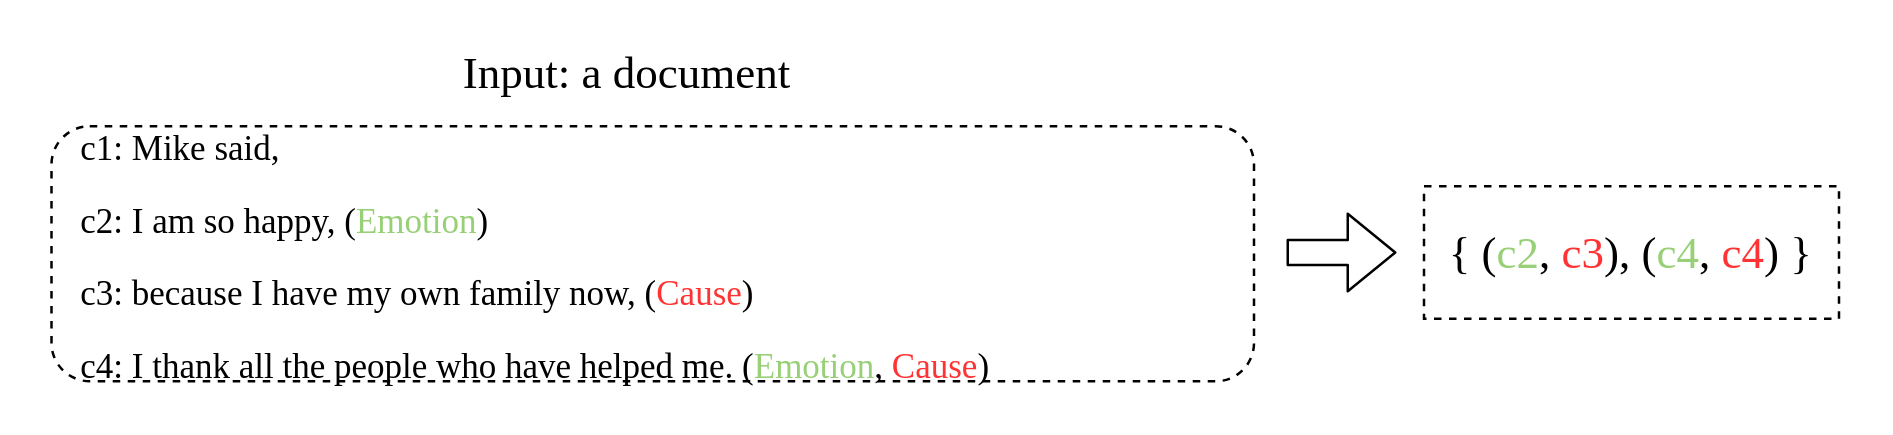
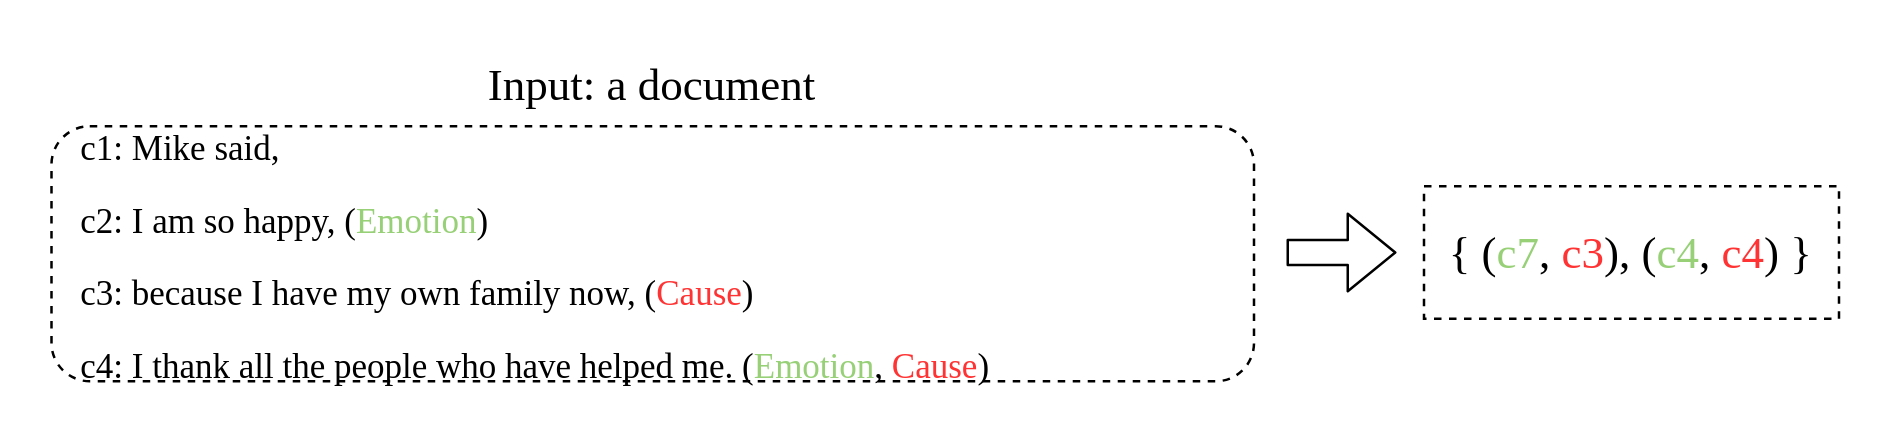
node "Input: a document": moved (628, 74) -> (653, 86)
node "{ (c2, c3), (c4, c4) }": label "{ (c2, c3), (c4, c4) }" -> "{ (c7, c3), (c4, c4) }"
